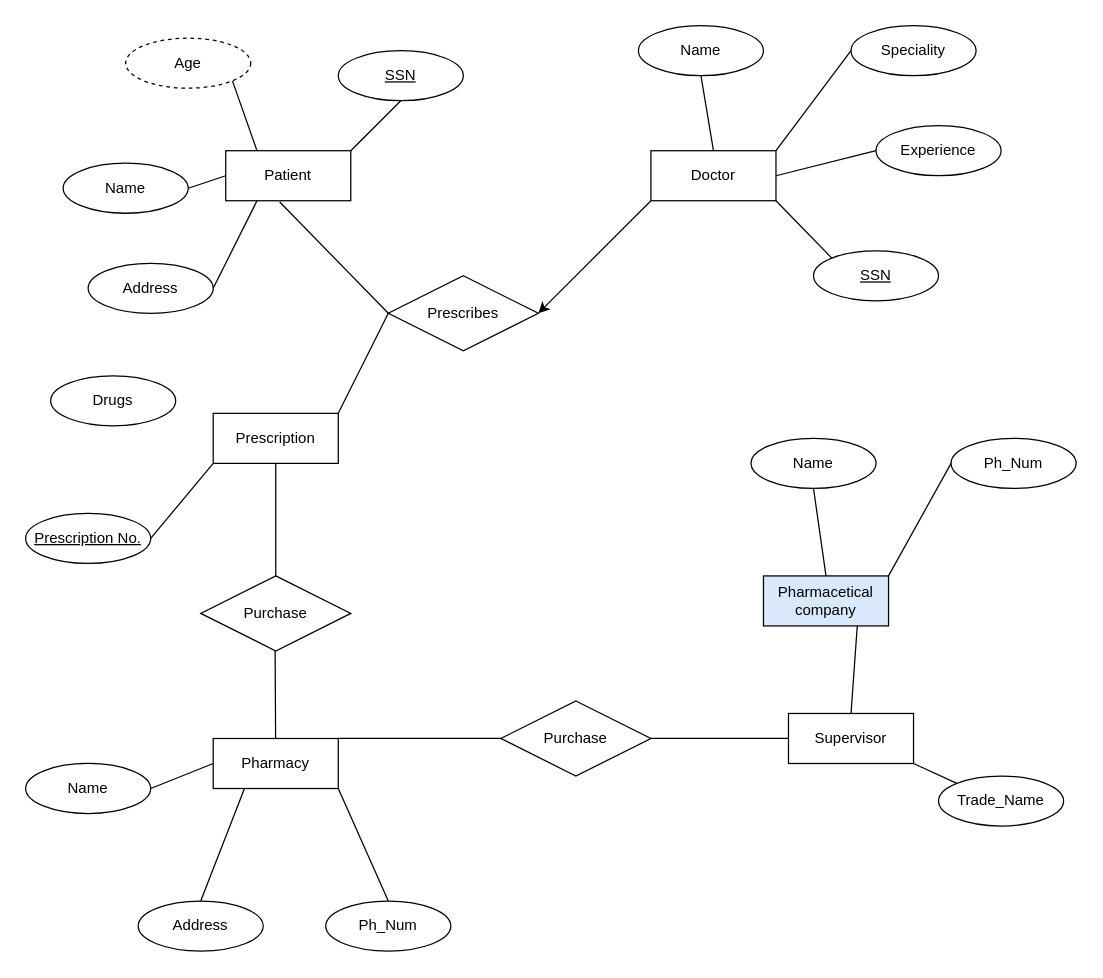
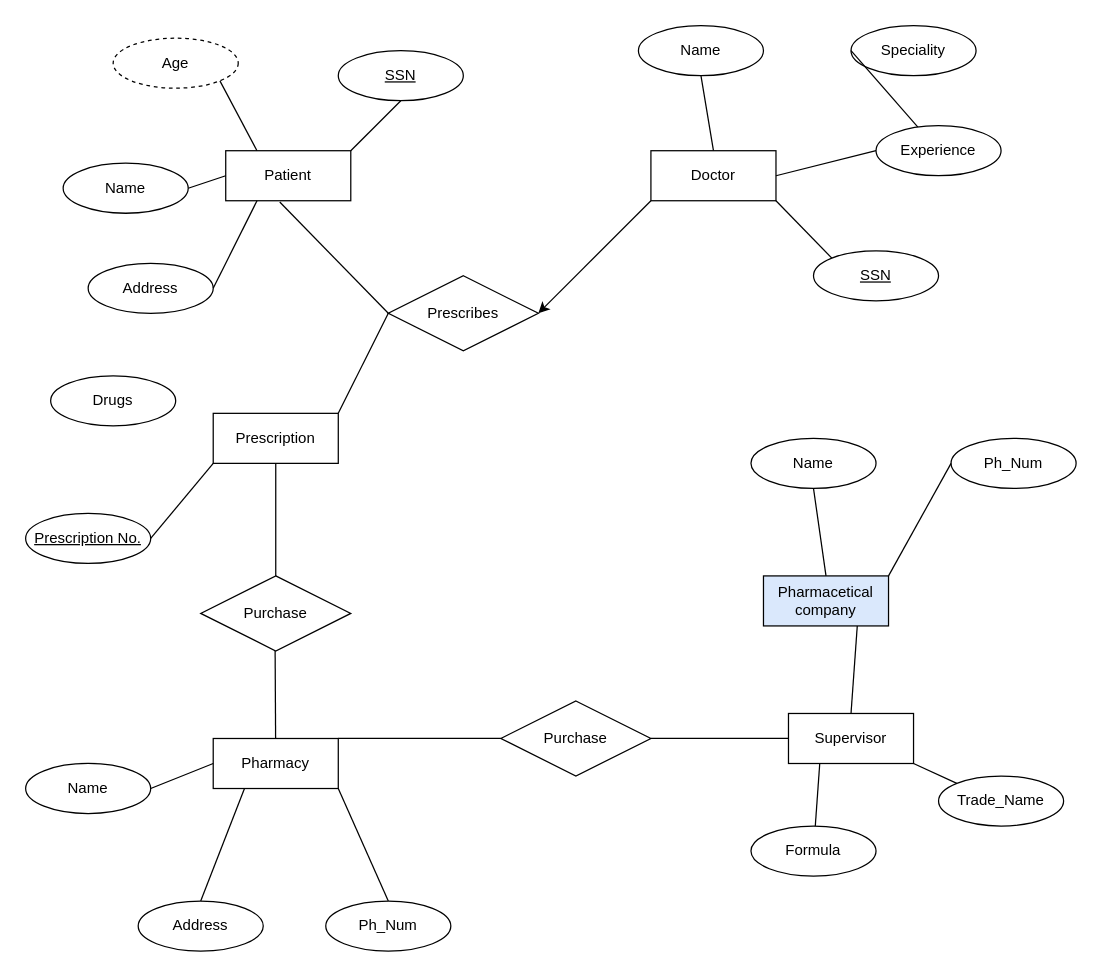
node "Age": moved (188, 63) -> (176, 63)
edge "Speciality" -- "Doctor": now "Speciality" -- "Experience"
edge "Supervisor" -- "Formula": added
node "Formula": added
